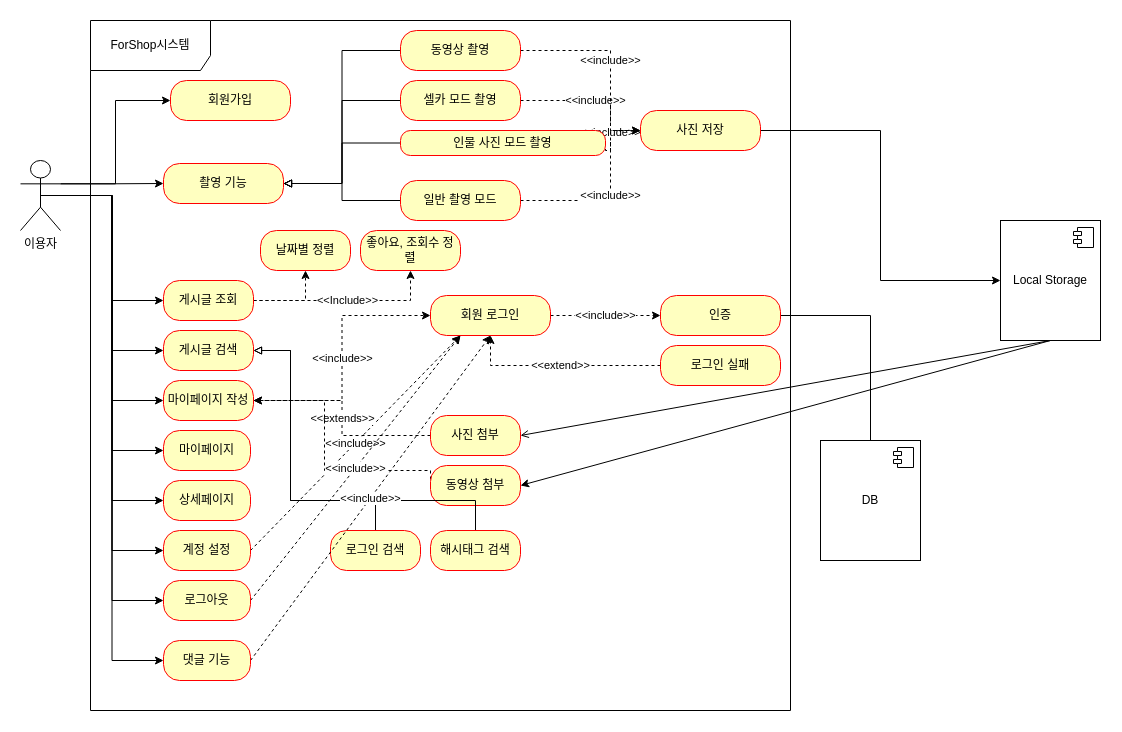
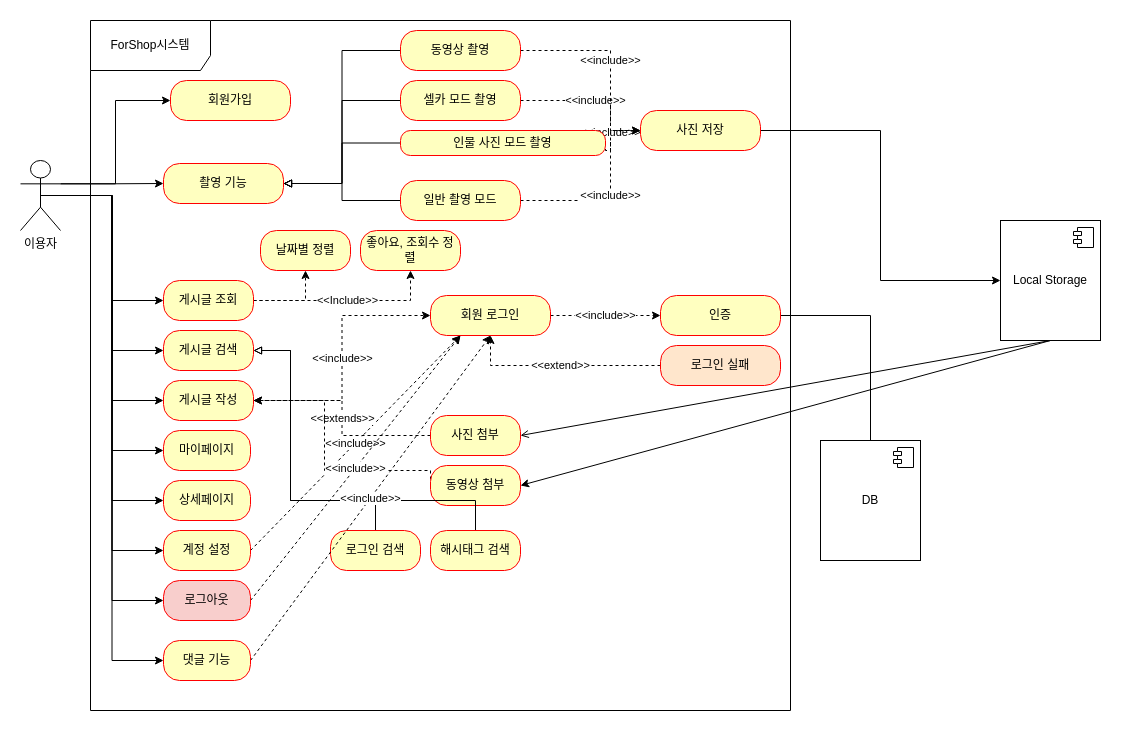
node "로그인 실패": fillcolor #ffffc0 -> #ffe6cc
node "마이페이지 작성": label "마이페이지 작성" -> "게시글 작성"
node "로그아웃": fillcolor #ffffc0 -> #f8cecc
